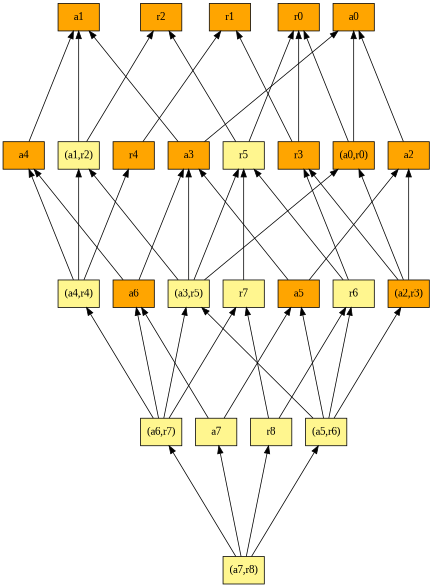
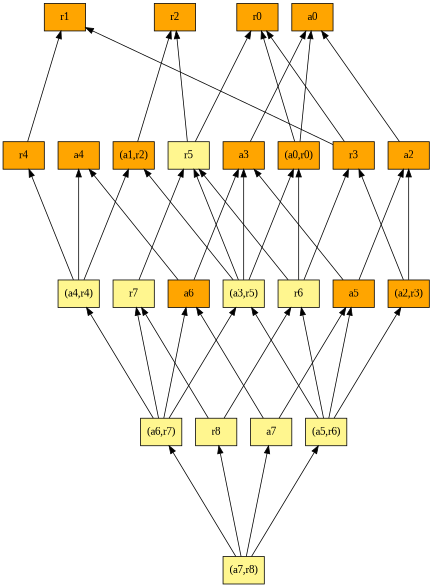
node "a1": removed
node "(a1,r2)": fillcolor khaki1 -> orange
edge "(a2,r3)" -> "(a0,r0)": now "r6" -> "(a0,r0)"
